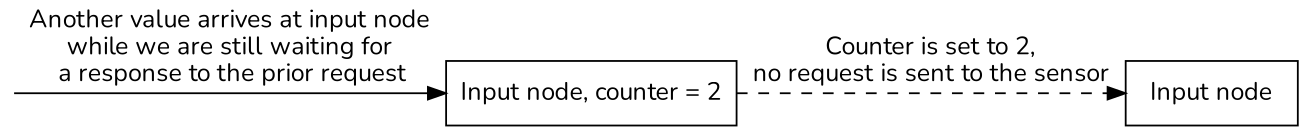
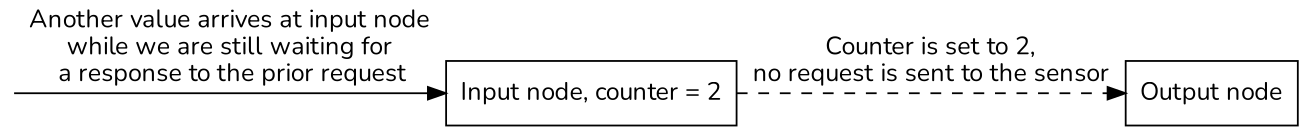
node "Input node": label "Input node" -> "Output node"
